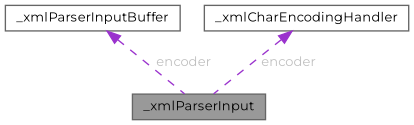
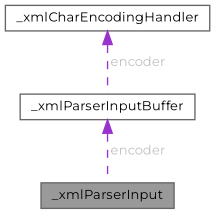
edge "_xmlParserInput" -> "_xmlCharEncodingHandler": now "_xmlParserInputBuffer" -> "_xmlCharEncodingHandler"
